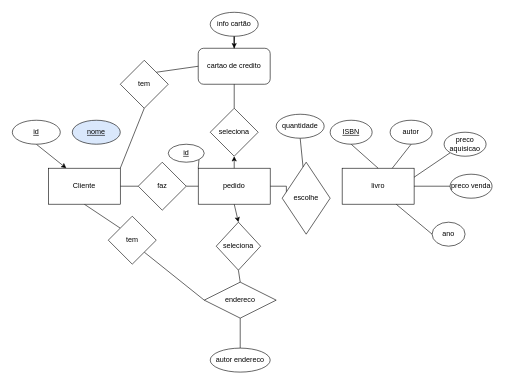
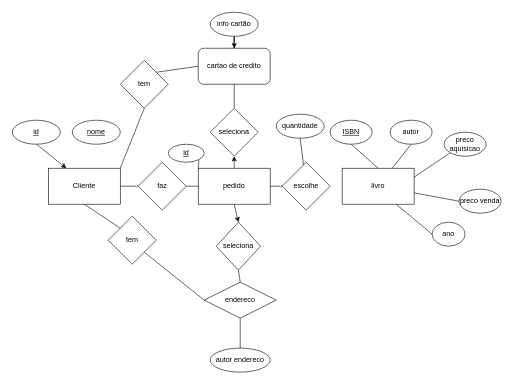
node "nome": fillcolor #dae8fc -> #ffffff
node "preco venda": moved (471, 186) -> (480, 201)
node "escolhe": size 48x72 -> 48x48
